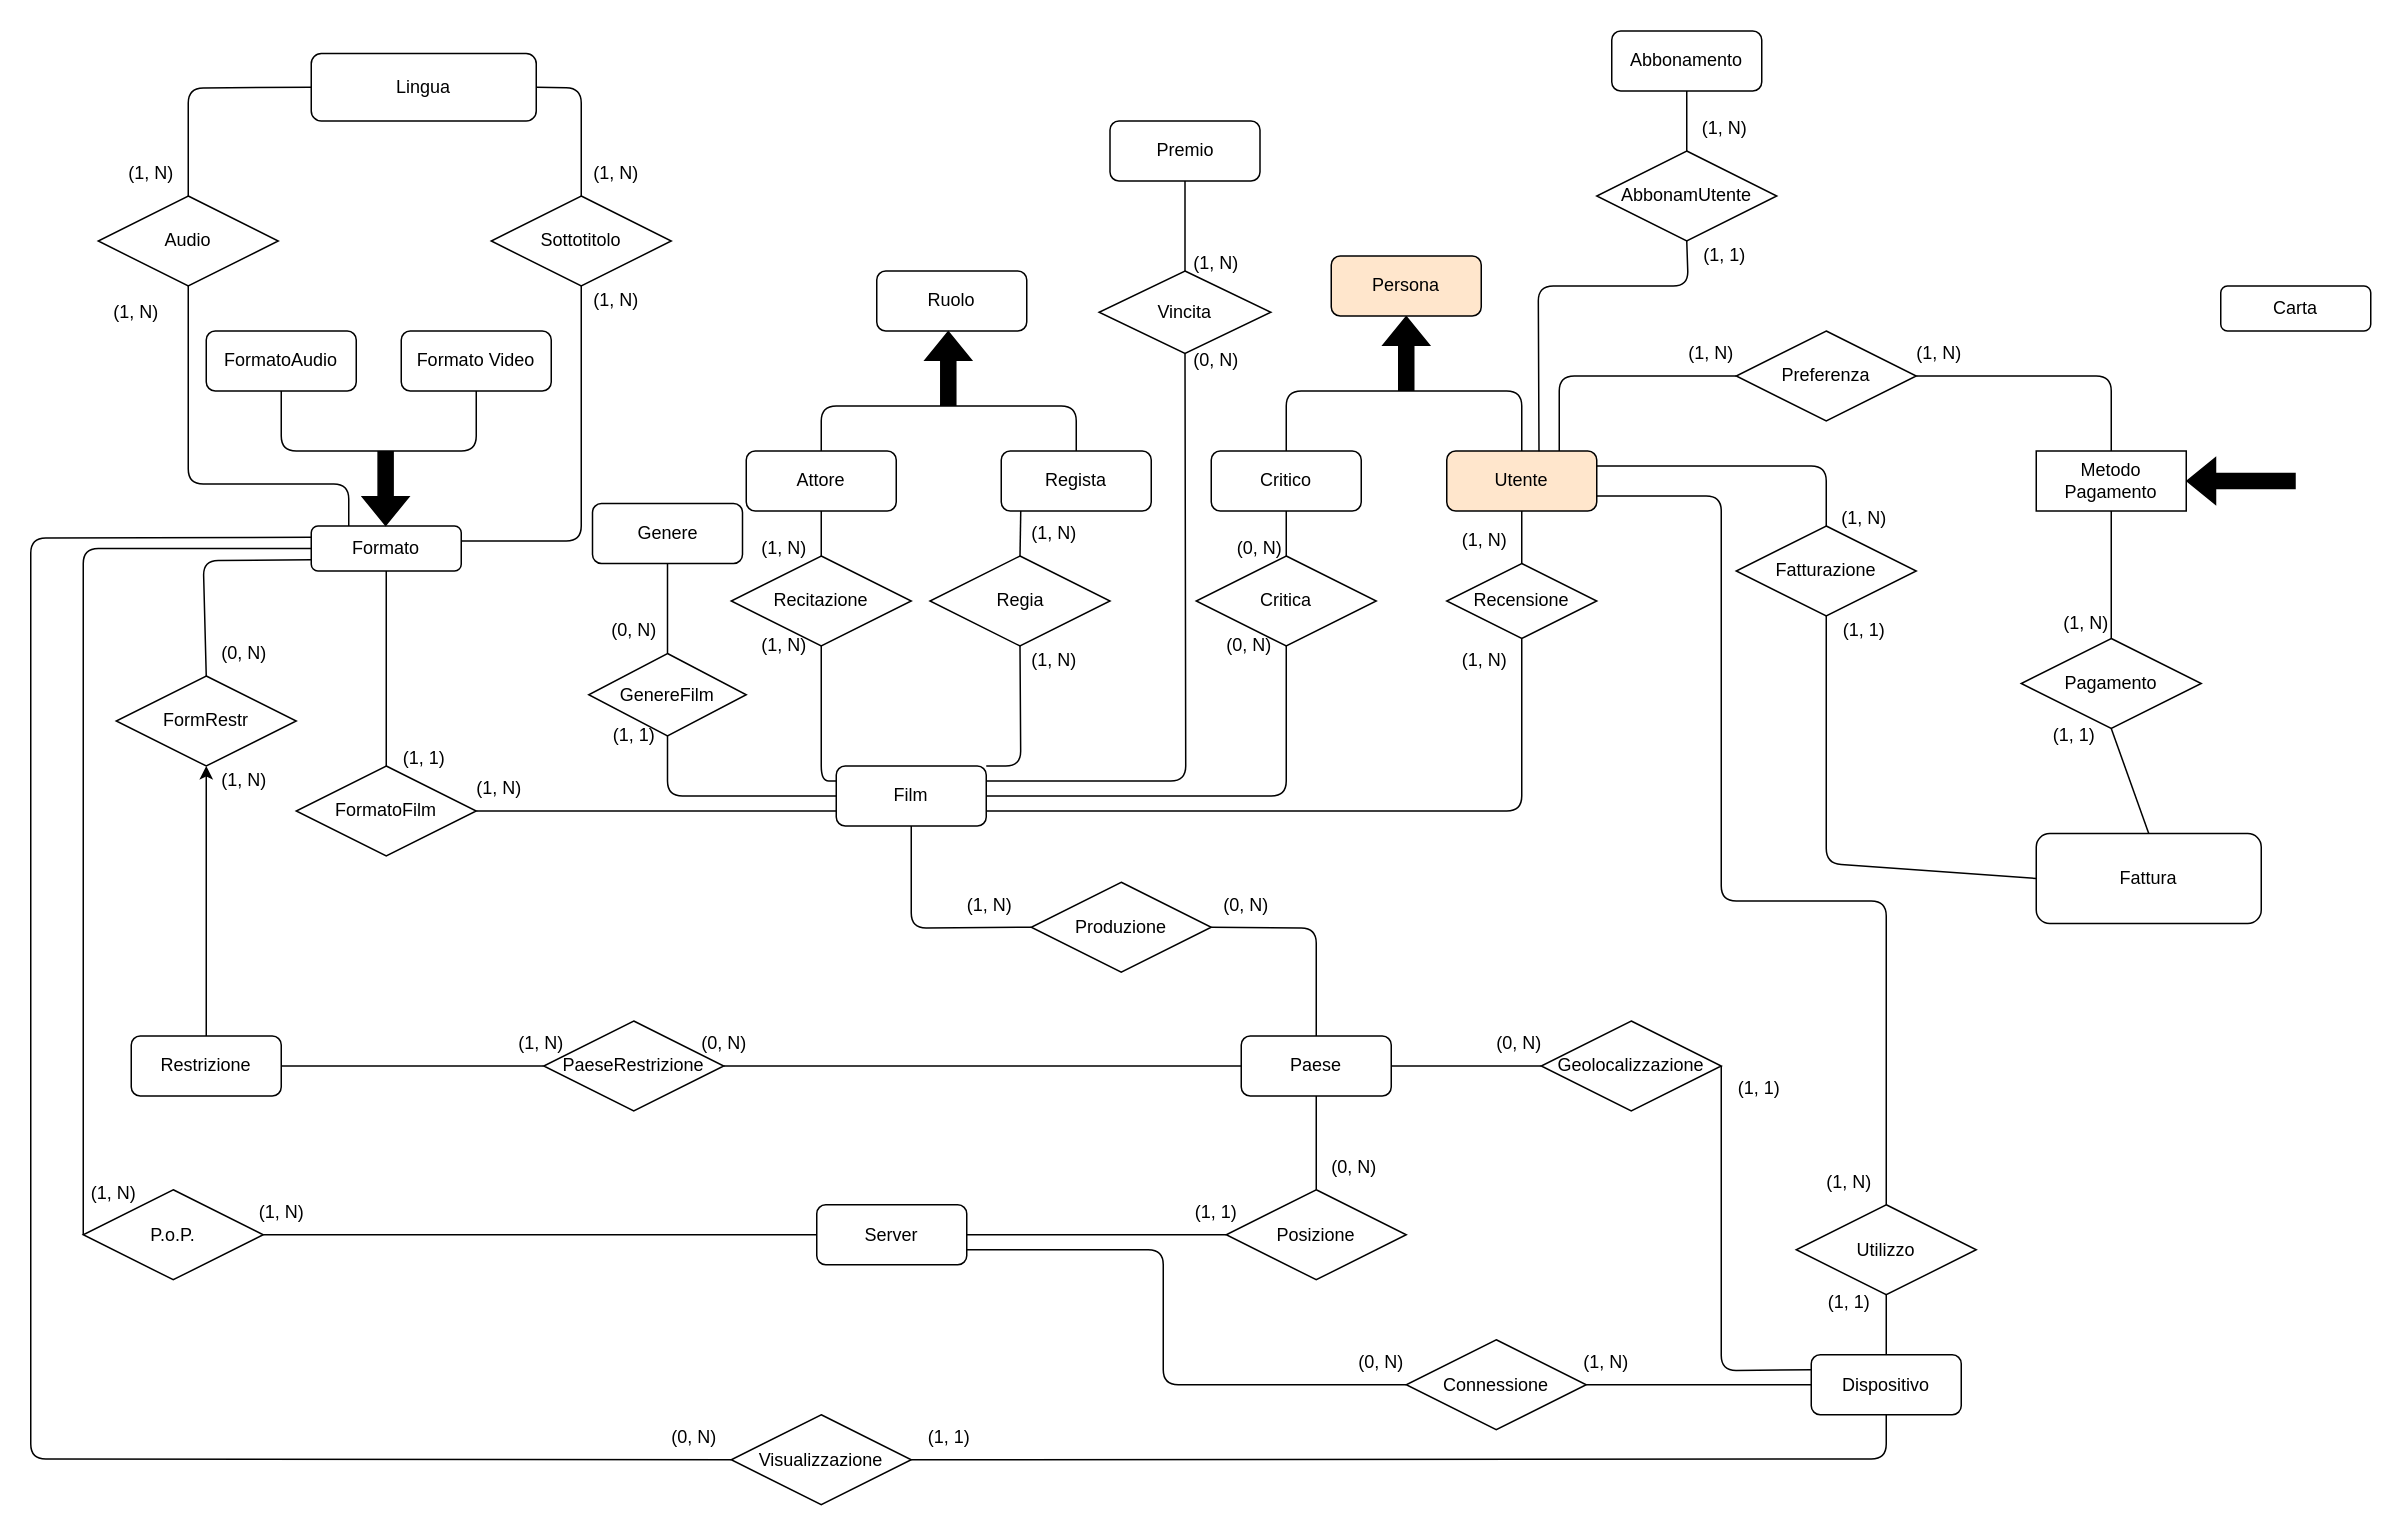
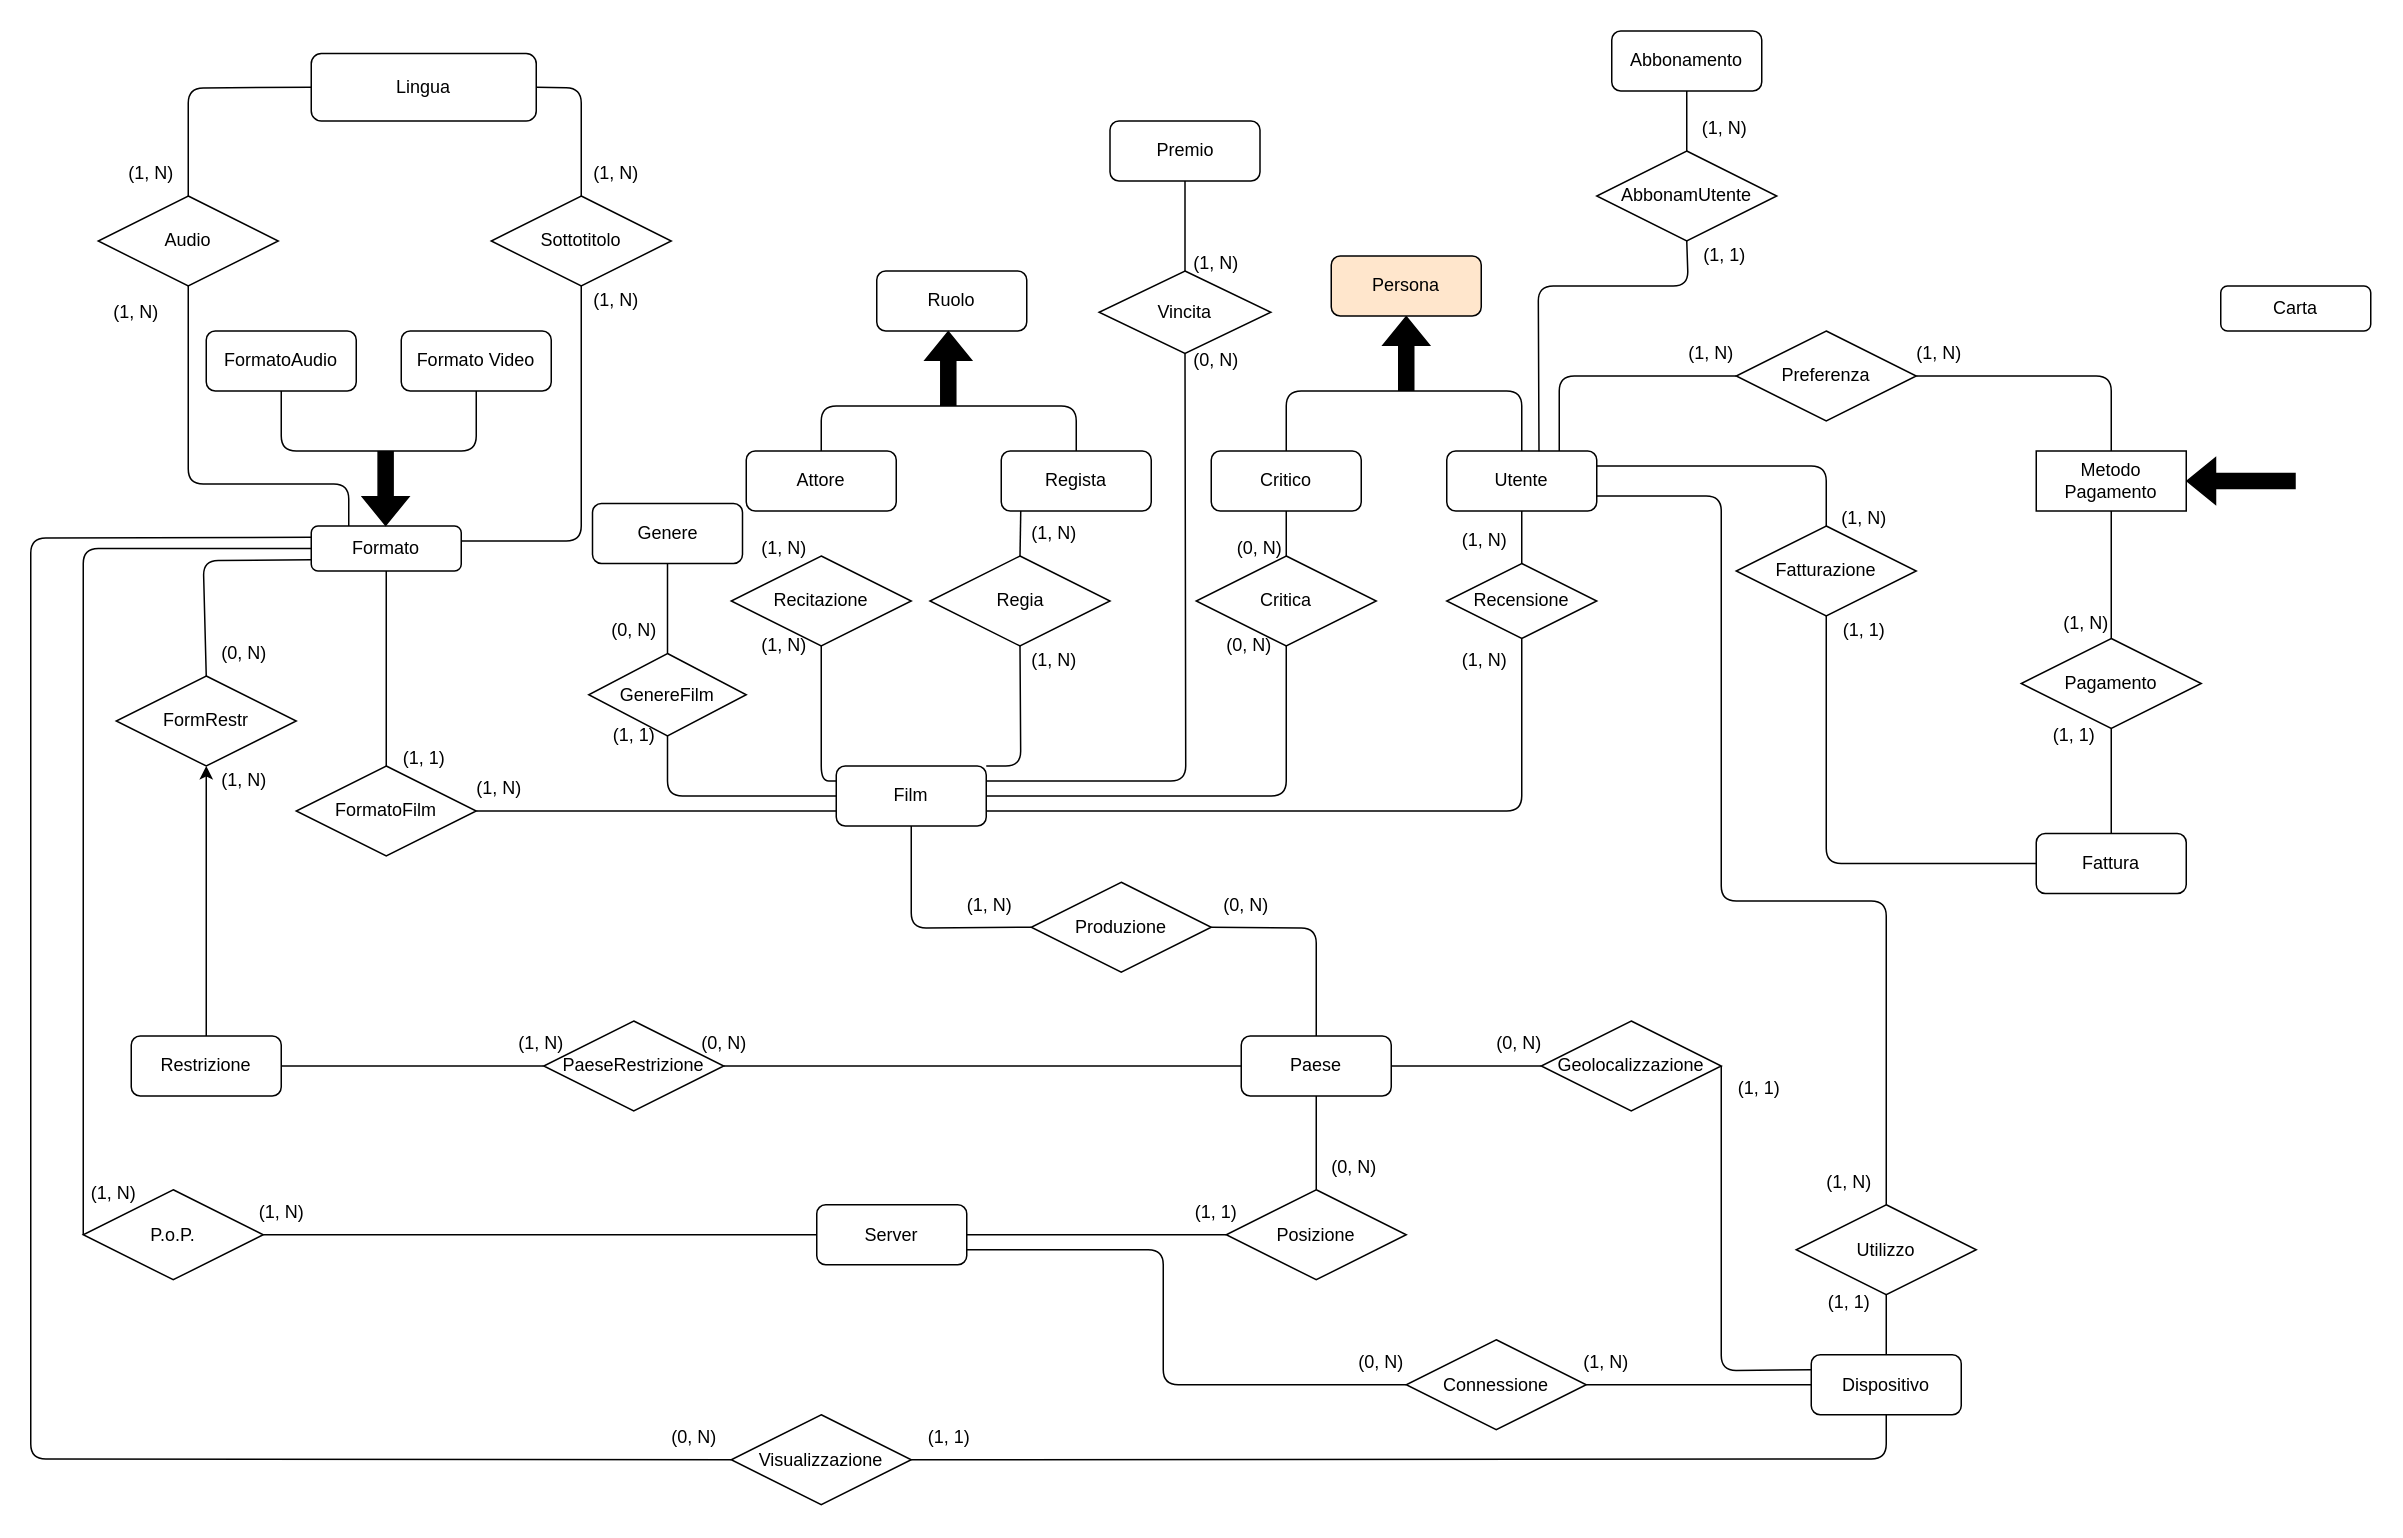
node "Utente": fillcolor #ffe6cc -> #ffffff
edge "Attore" -- "Recitazione": removed
node "Fattura": size 225x90 -> 150x60
